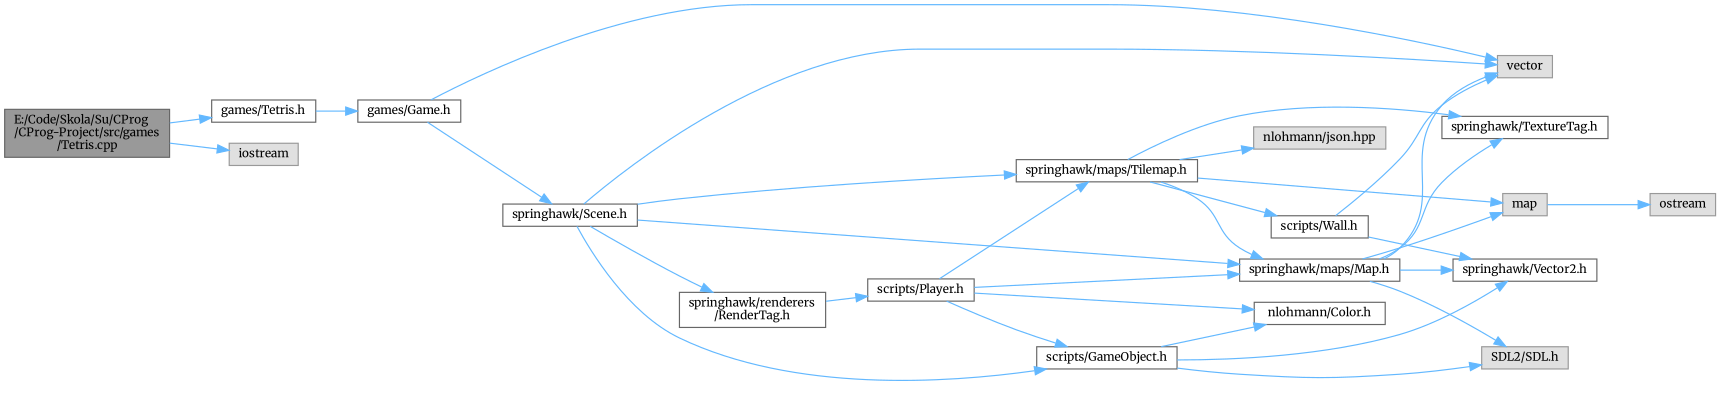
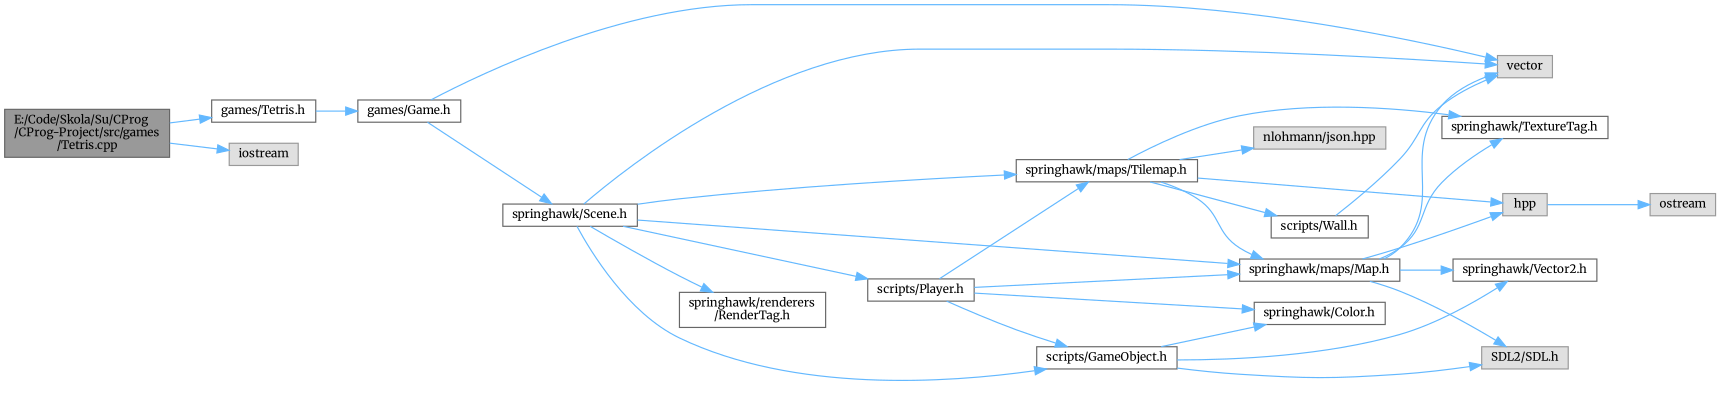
node "map": label "map" -> "hpp"
edge "scripts/Wall.h" -> "springhawk/Vector2.h": removed
edge "springhawk/renderers /RenderTag.h" -> "scripts/Player.h": now "springhawk/Scene.h" -> "scripts/Player.h"
node "nlohmann/Color.h": label "nlohmann/Color.h" -> "springhawk/Color.h"
